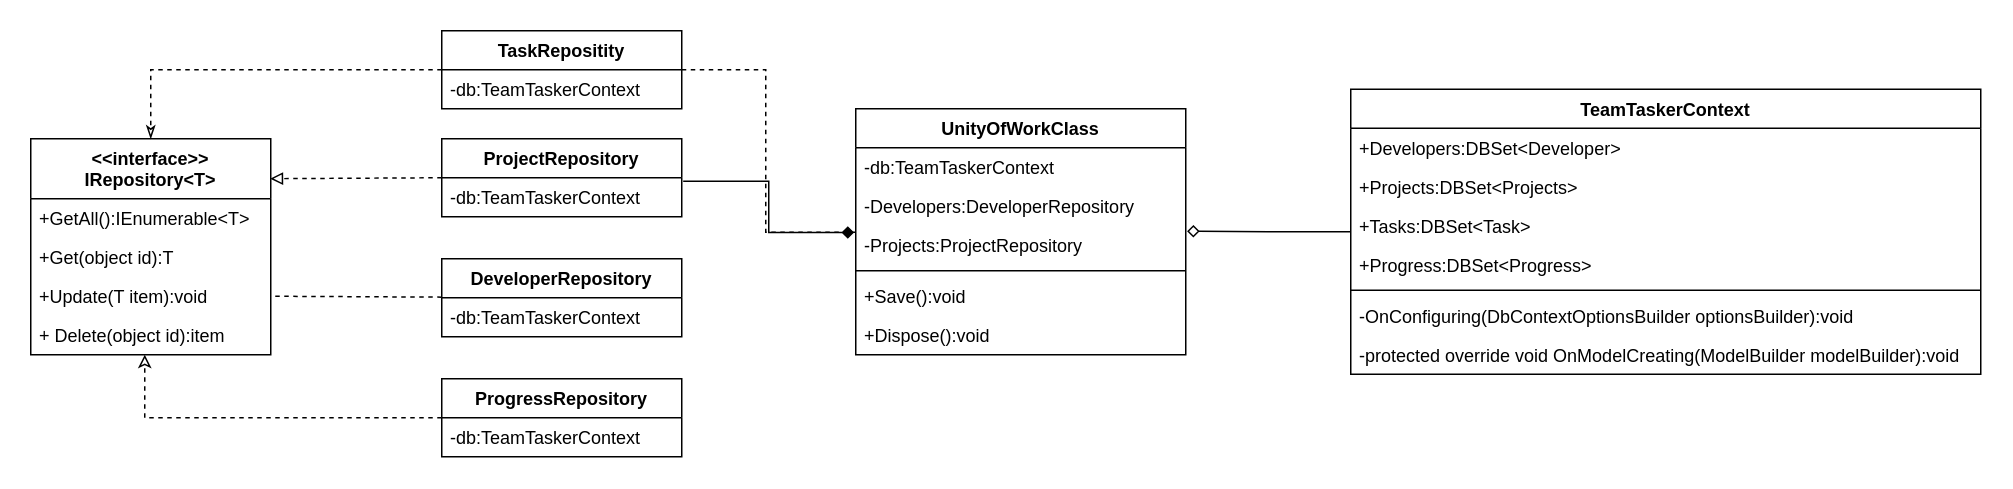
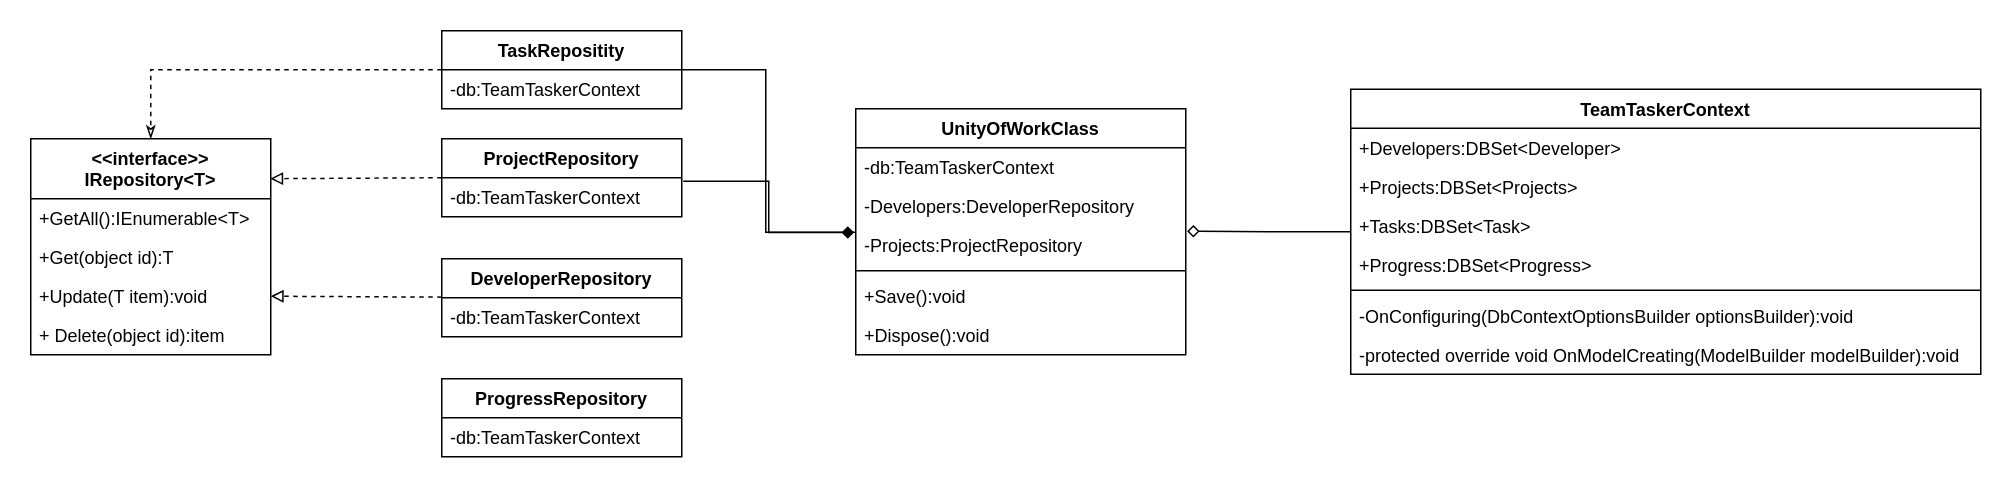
edge "TaskRepositity" -- "-Projects:ProjectRepository": style dashed -> solid
edge "+Update(T item):void" -- "DeveloperRepository": arrowhead none -> block
edge "ProgressRepository" -> "+ Delete(object id):item": removed
